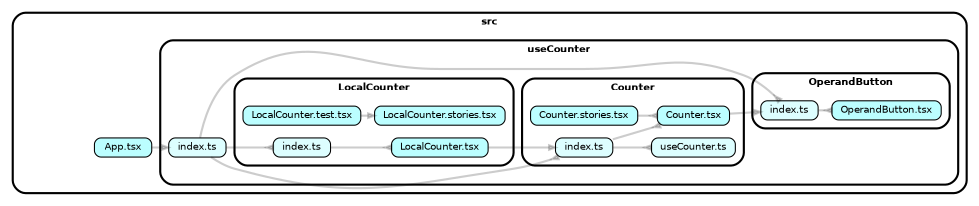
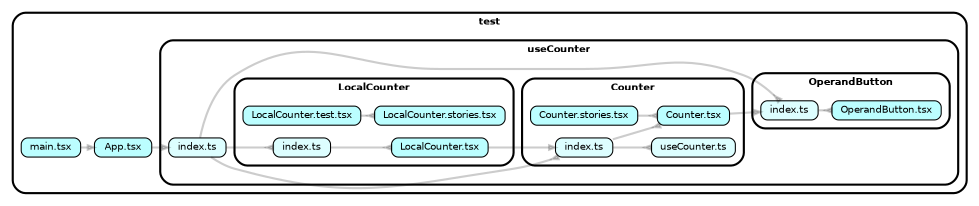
cluster "src": label "src" -> "test"
edge "LocalCounter.test.tsx" -> "LocalCounter.stories.tsx": arrowhead normal -> inv
node "main.tsx": added
